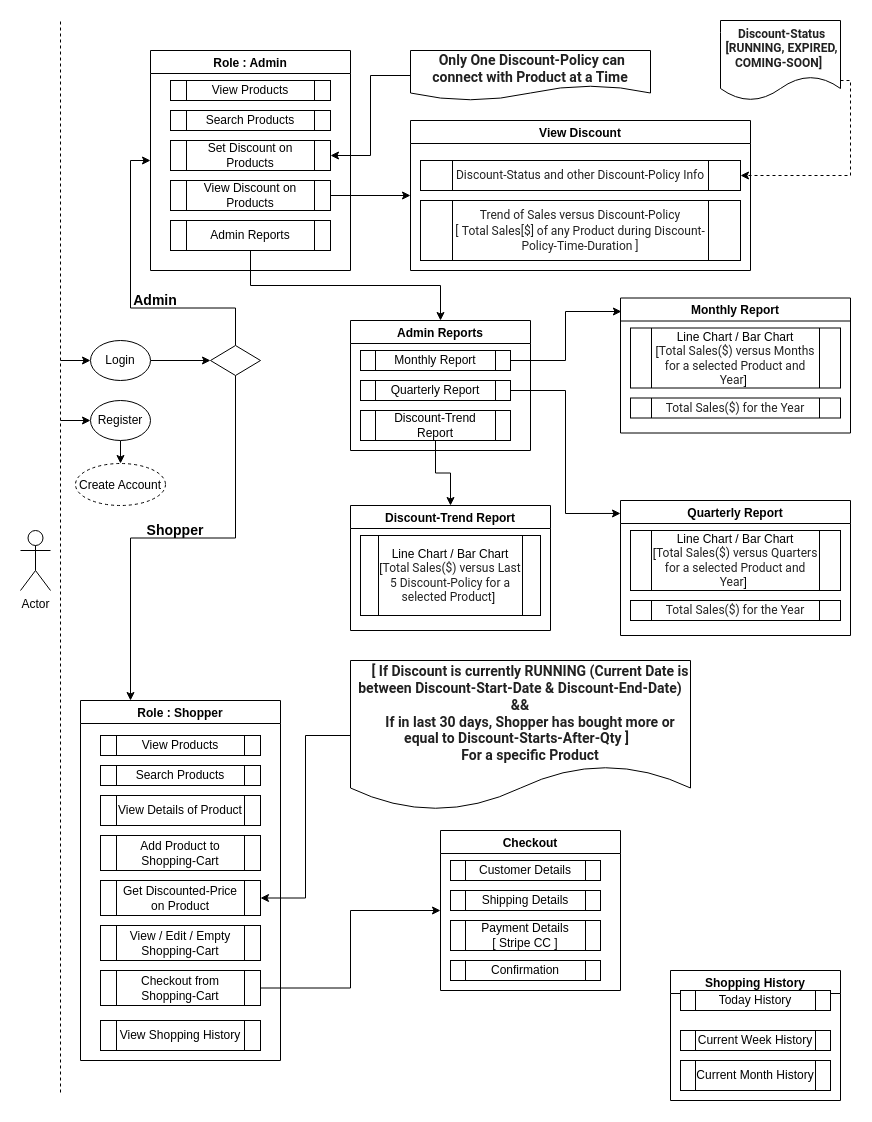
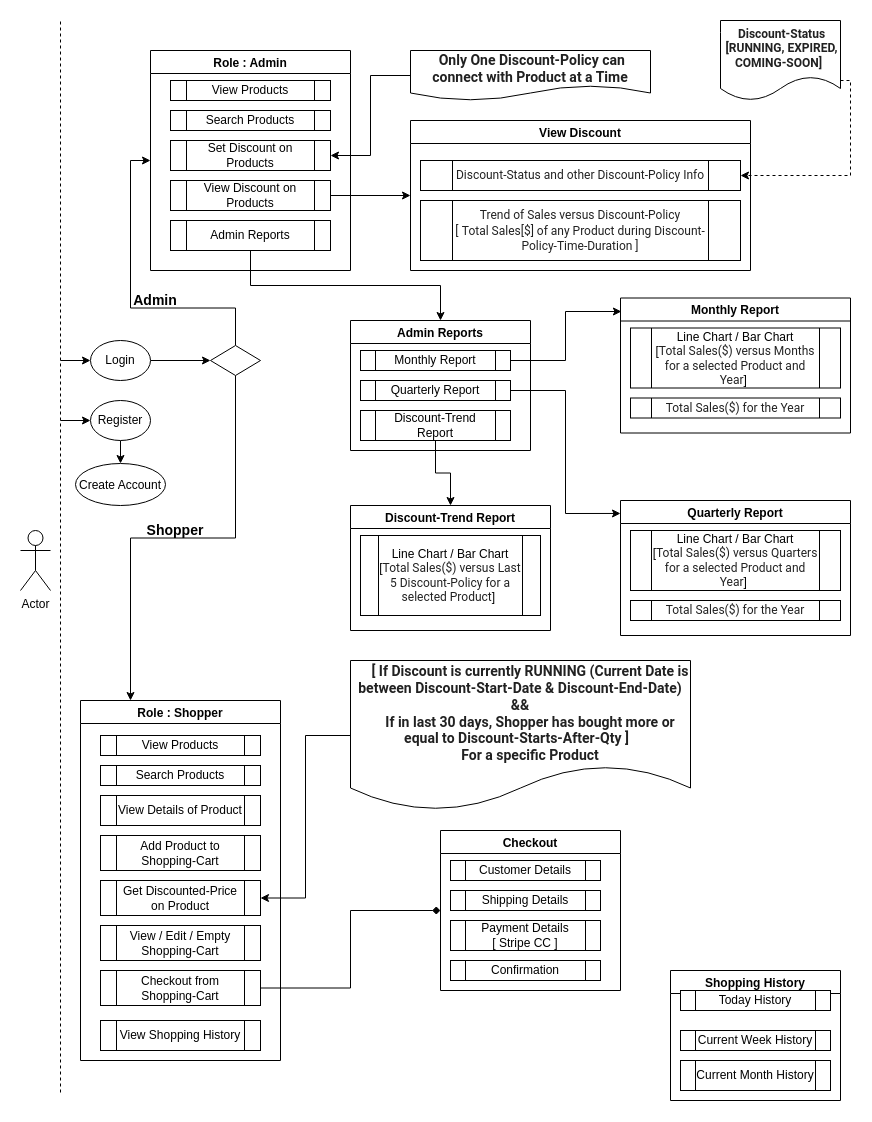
node "Create Account": style dashed -> solid
edge "Checkout from Shopping-Cart" -> "Checkout": arrowhead classic -> diamond
